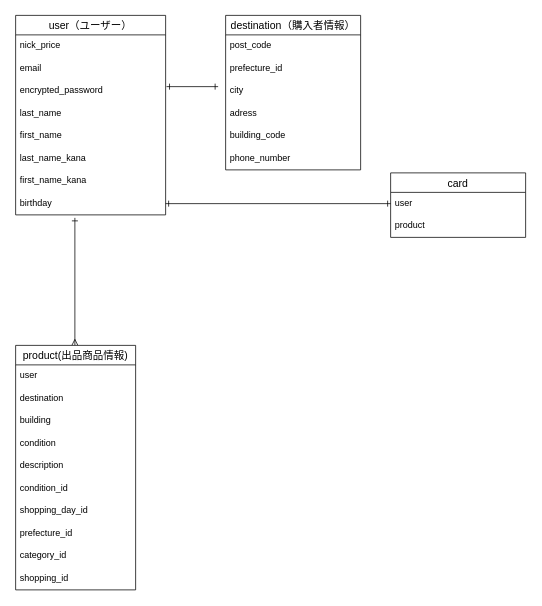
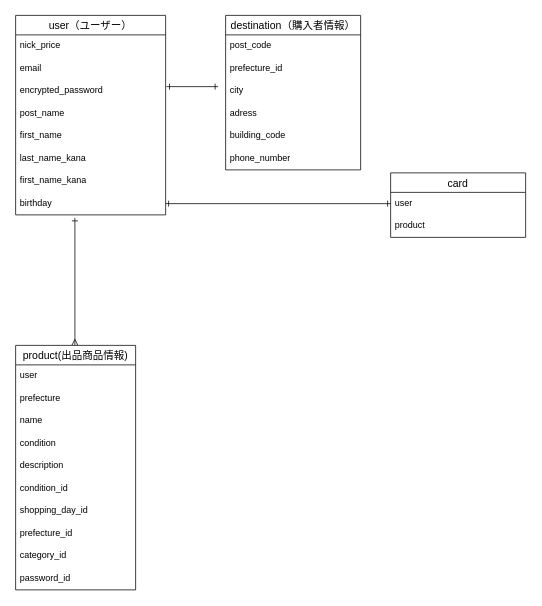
node "last_name": label "last_name" -> "post_name"
node "destination": label "destination" -> "prefecture"
node "building": label "building" -> "name"
node "shopping_id": label "shopping_id" -> "password_id"
